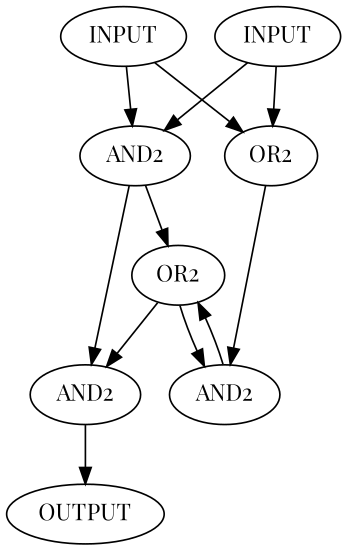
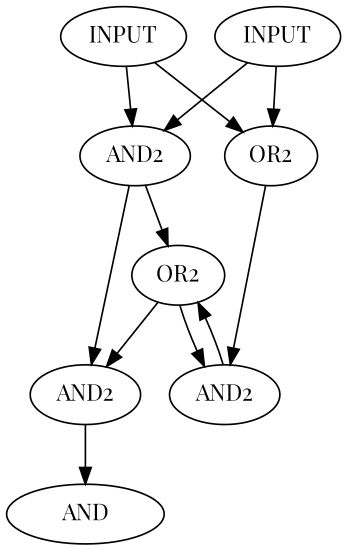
node "OUTPUT": label "OUTPUT" -> "AND"
